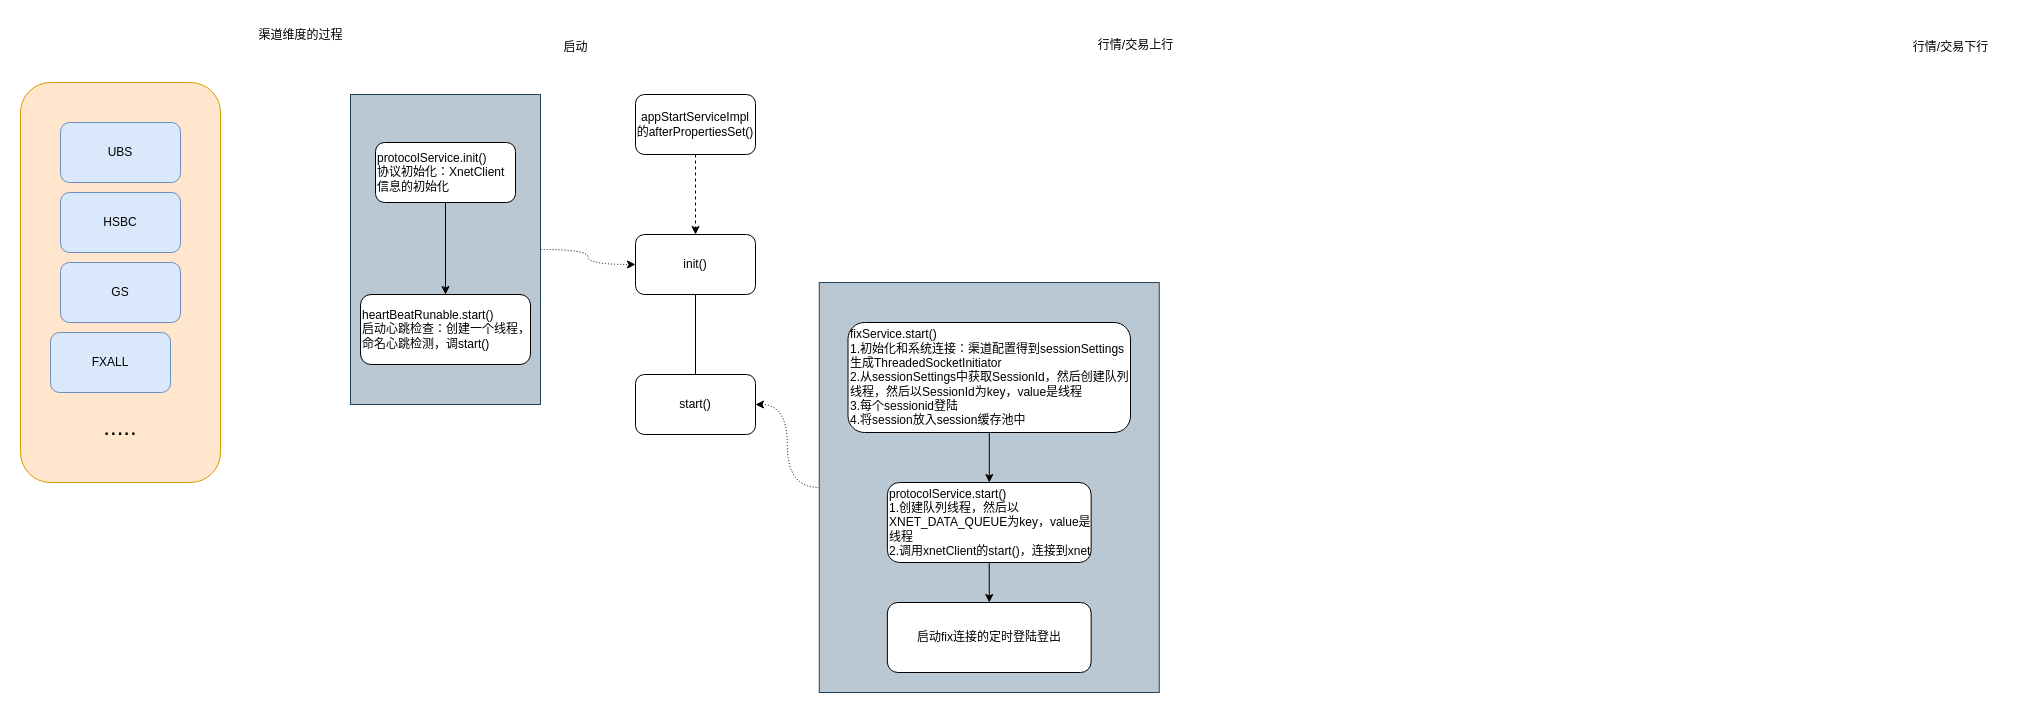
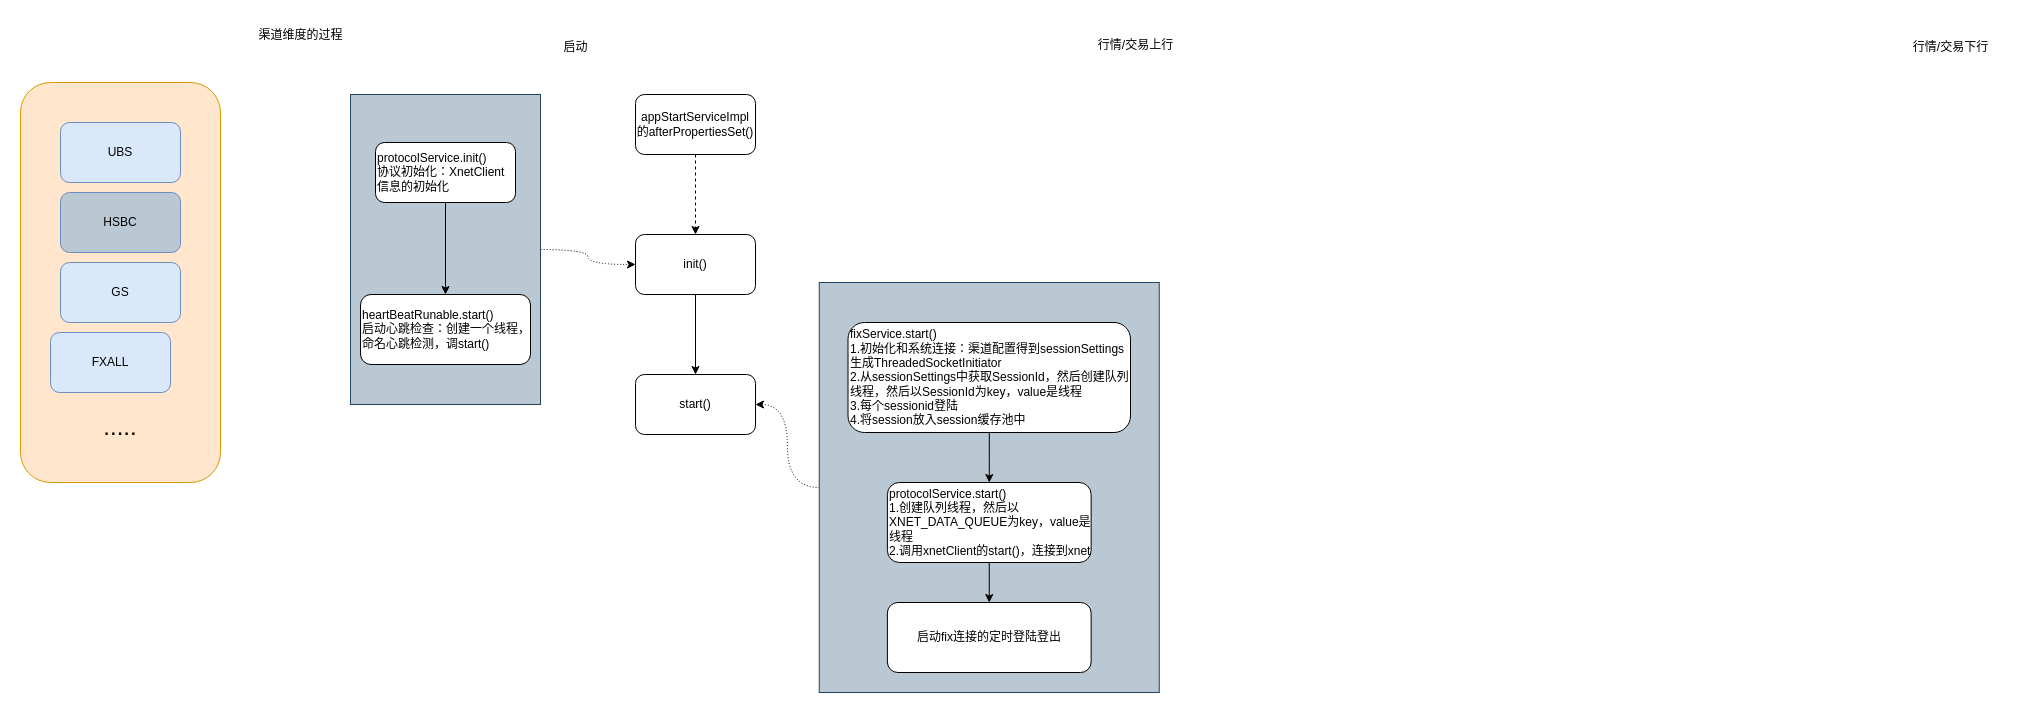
node "HSBC": fillcolor #dae8fc -> #bac8d3
edge "init()" -- "start()": arrowhead none -> classic
